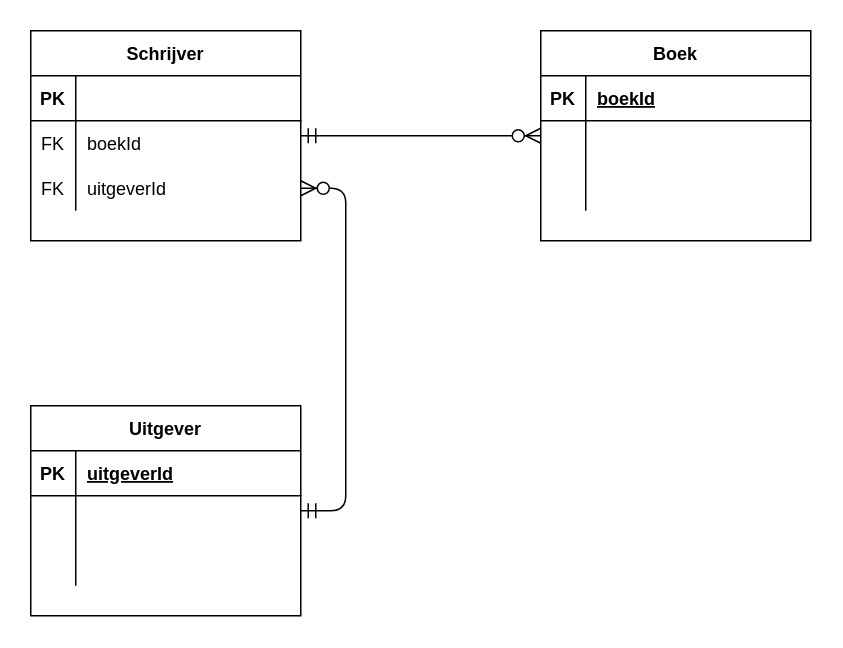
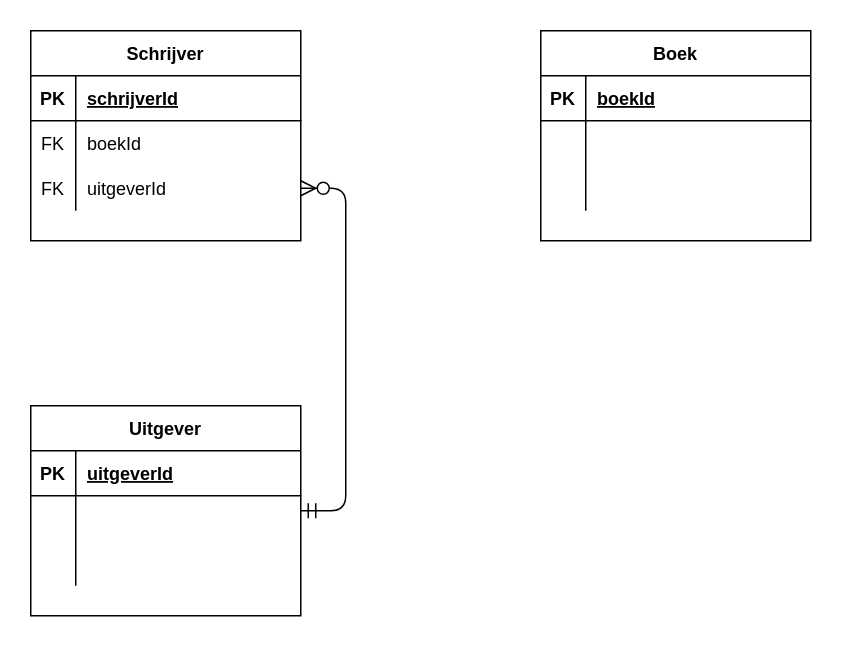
node "schrijverId": added
edge "Schrijver" -- "Boek": removed
